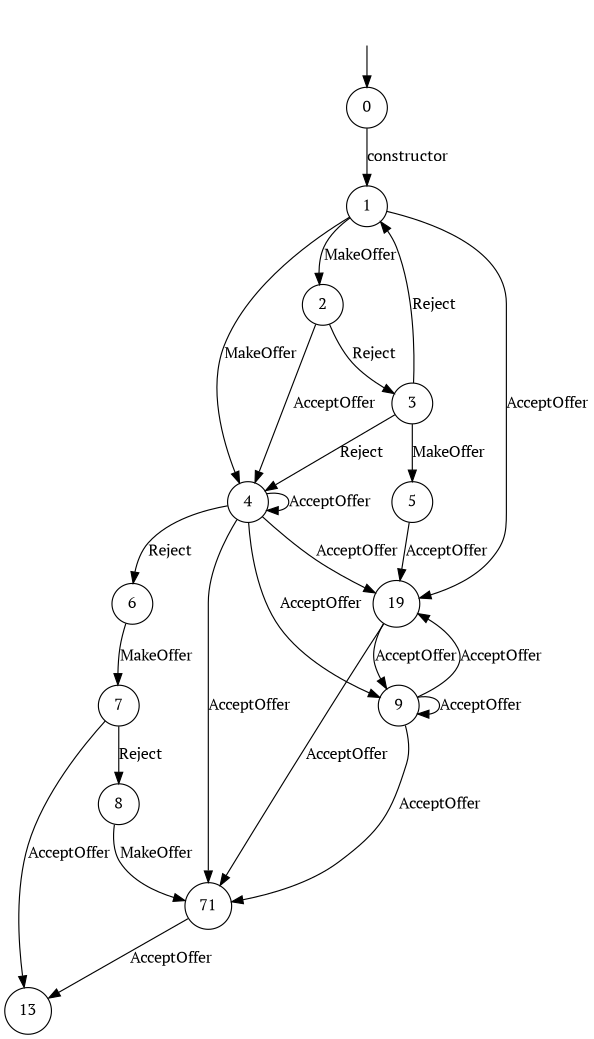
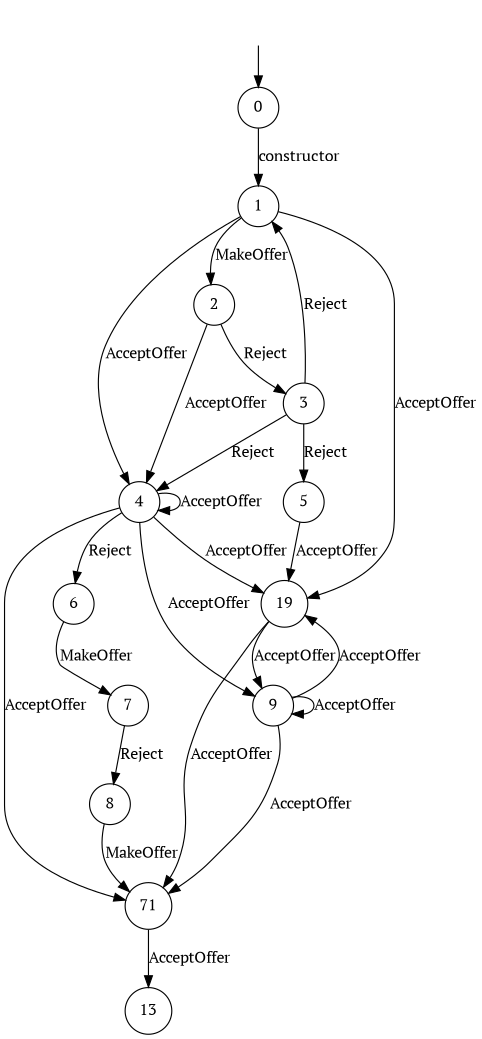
edge "1" -> "4": label "MakeOffer" -> "AcceptOffer"
edge "3" -> "5": label "MakeOffer" -> "Reject"
edge "7" -> "13": removed, label "AcceptOffer"
